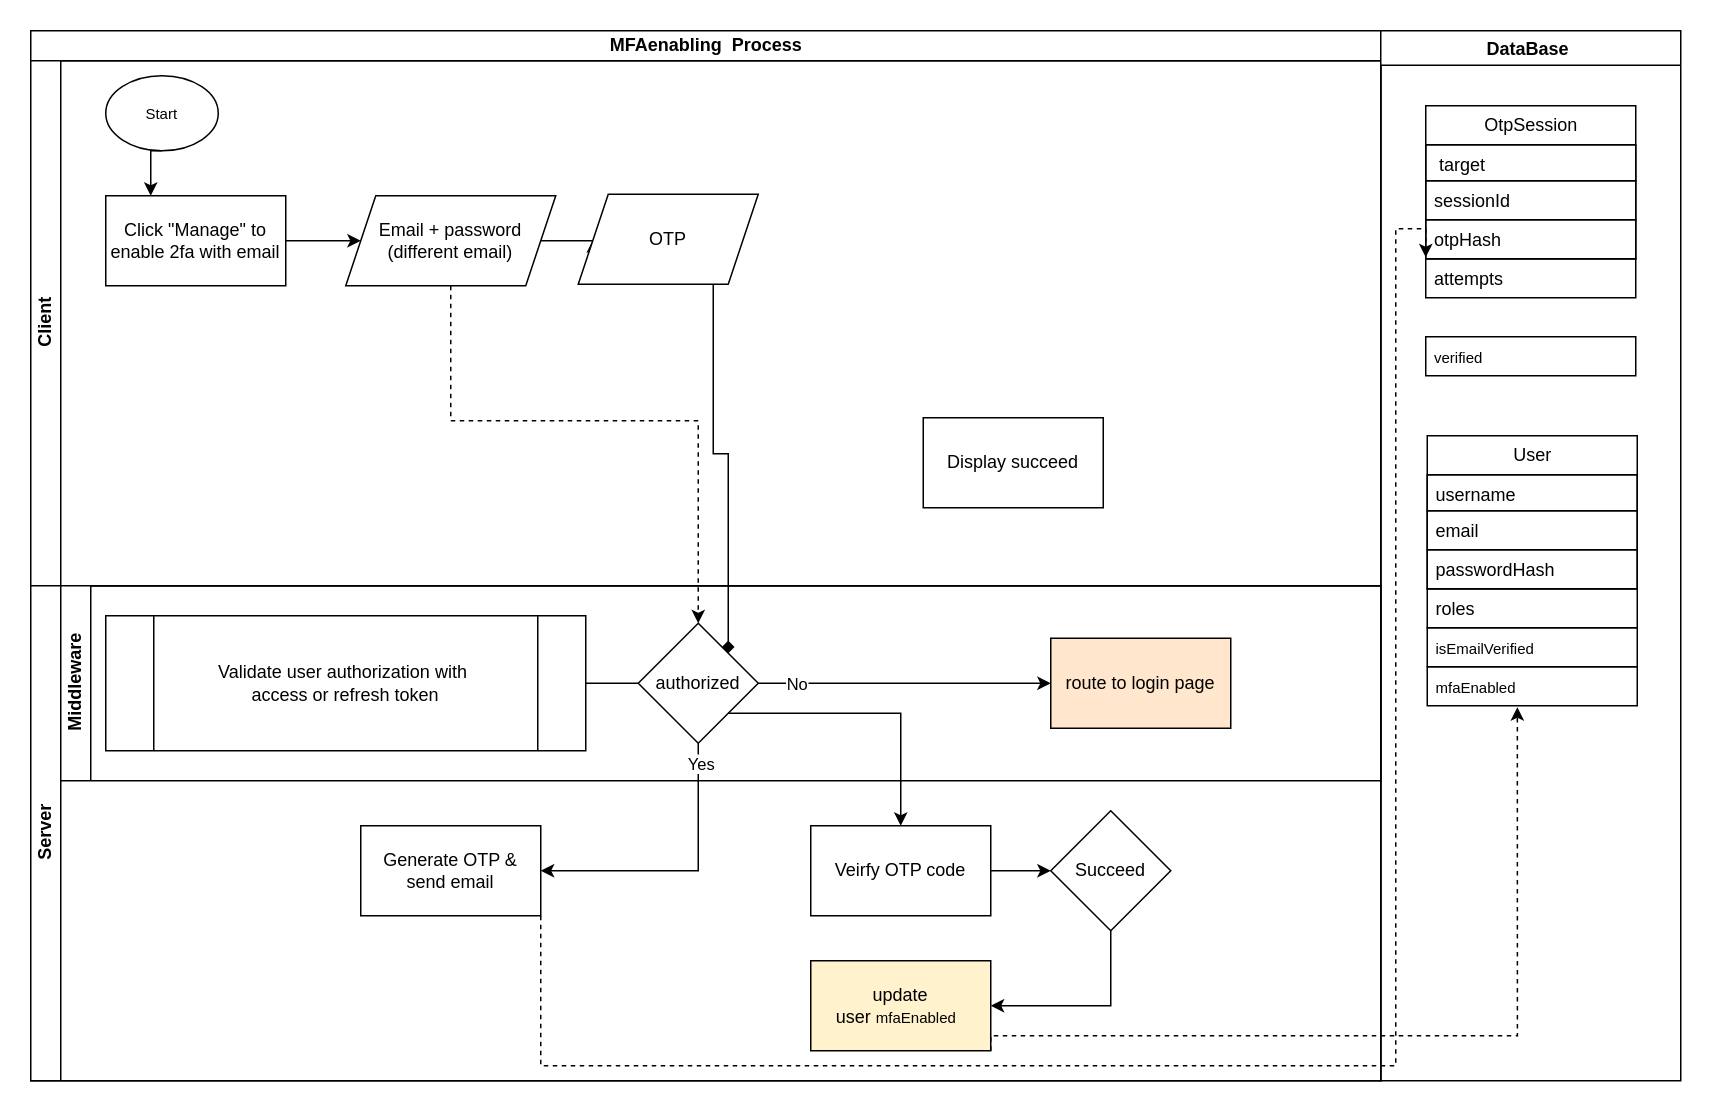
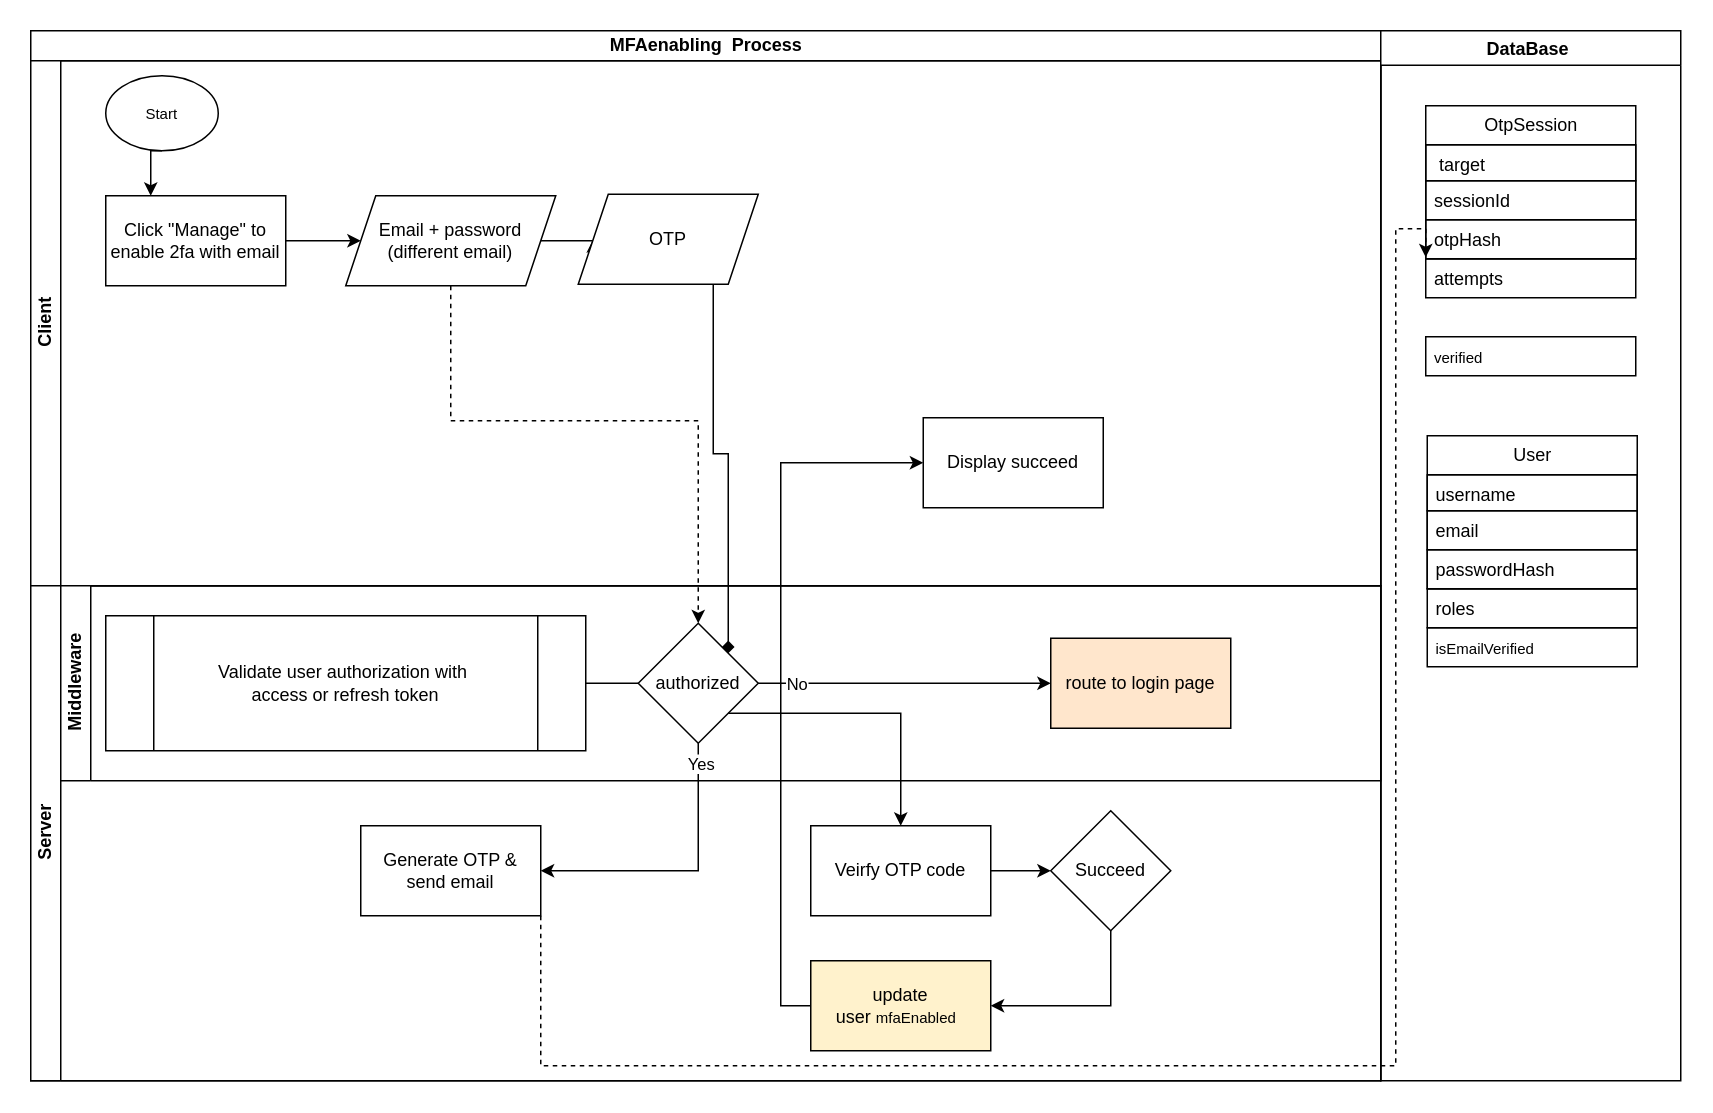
edge "update user mfaEnabled" -> "Display succeed": added
node "mfaEnabled": removed
edge "update user mfaEnabled" -> "mfaEnabled": removed
